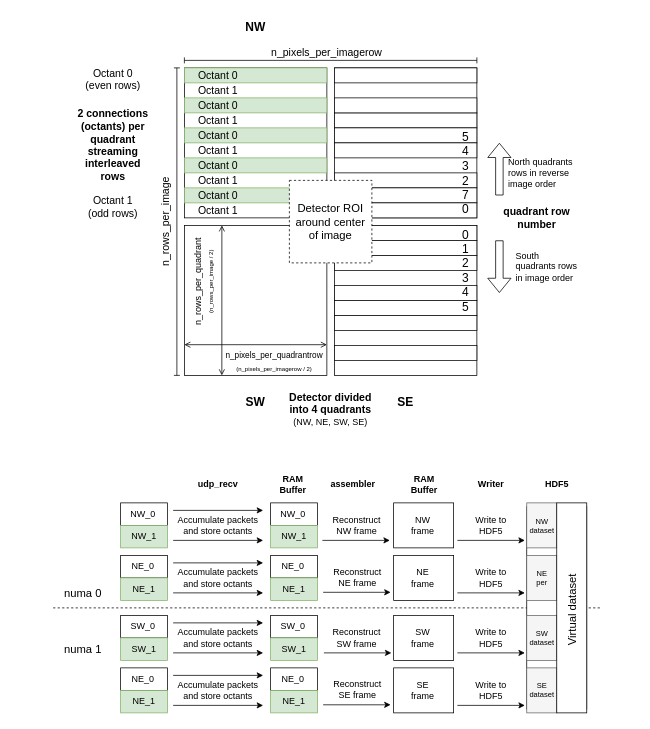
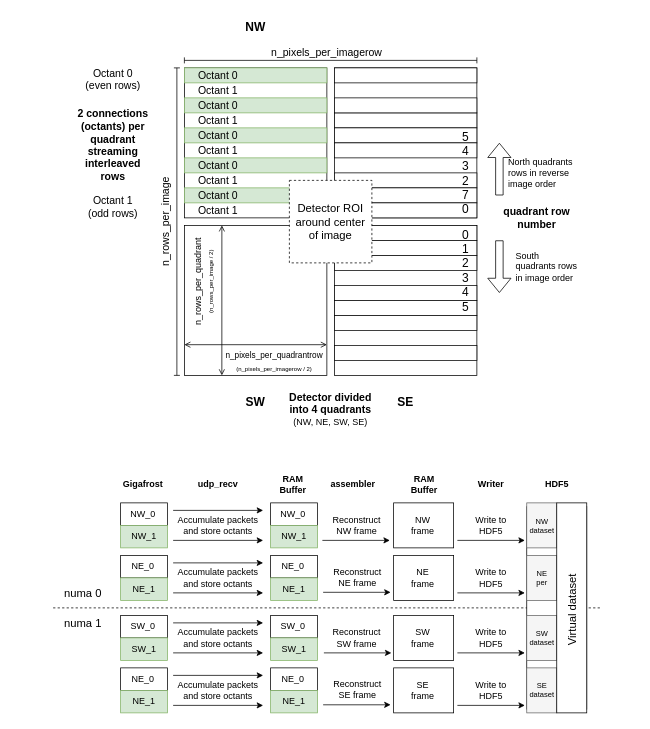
node "Gigafrost": added
node "numa 1": moved (83, 649) -> (83, 623)
